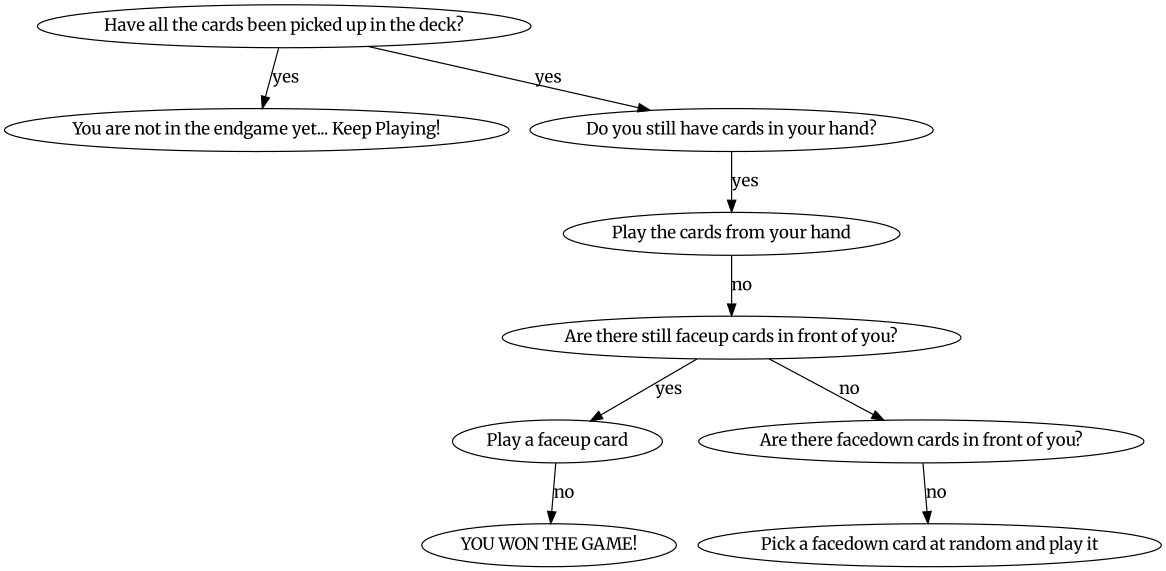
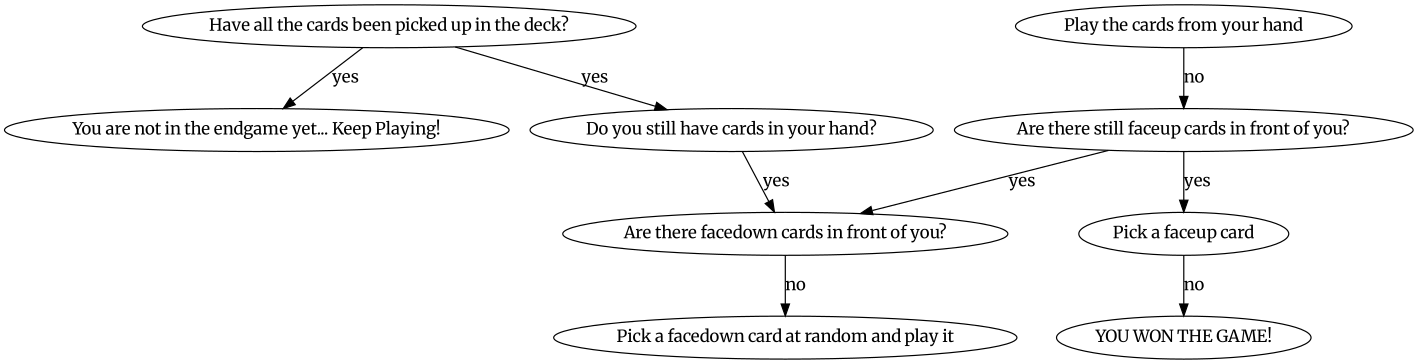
edge "Do you still have cards in your hand?" -> "Play the cards from your hand": now "Do you still have cards in your hand?" -> "Are there facedown cards in front of you?"
edge "Are there still faceup cards in front of you?" -> "Are there facedown cards in front of you?": label "no" -> "yes"
node "Play a faceup card": label "Play a faceup card" -> "Pick a faceup card"
